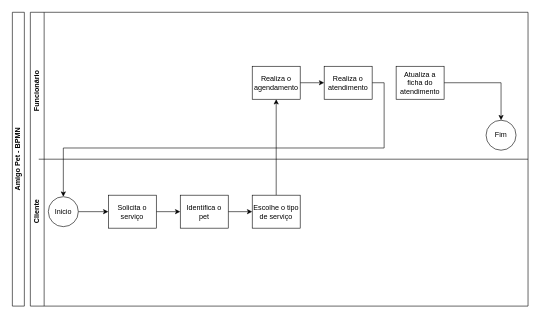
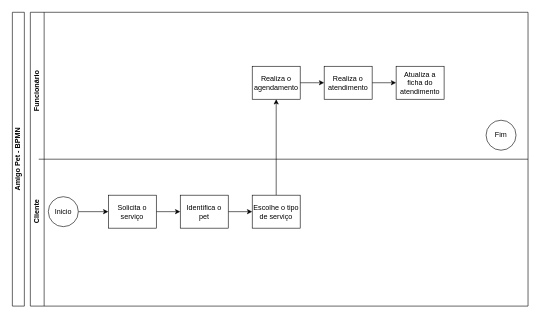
edge "Atualiza a ficha do atendimento" -> "Fim": removed
edge "Realiza o atendimento" -> "Inicio": now "Realiza o atendimento" -> "Atualiza a ficha do atendimento"
